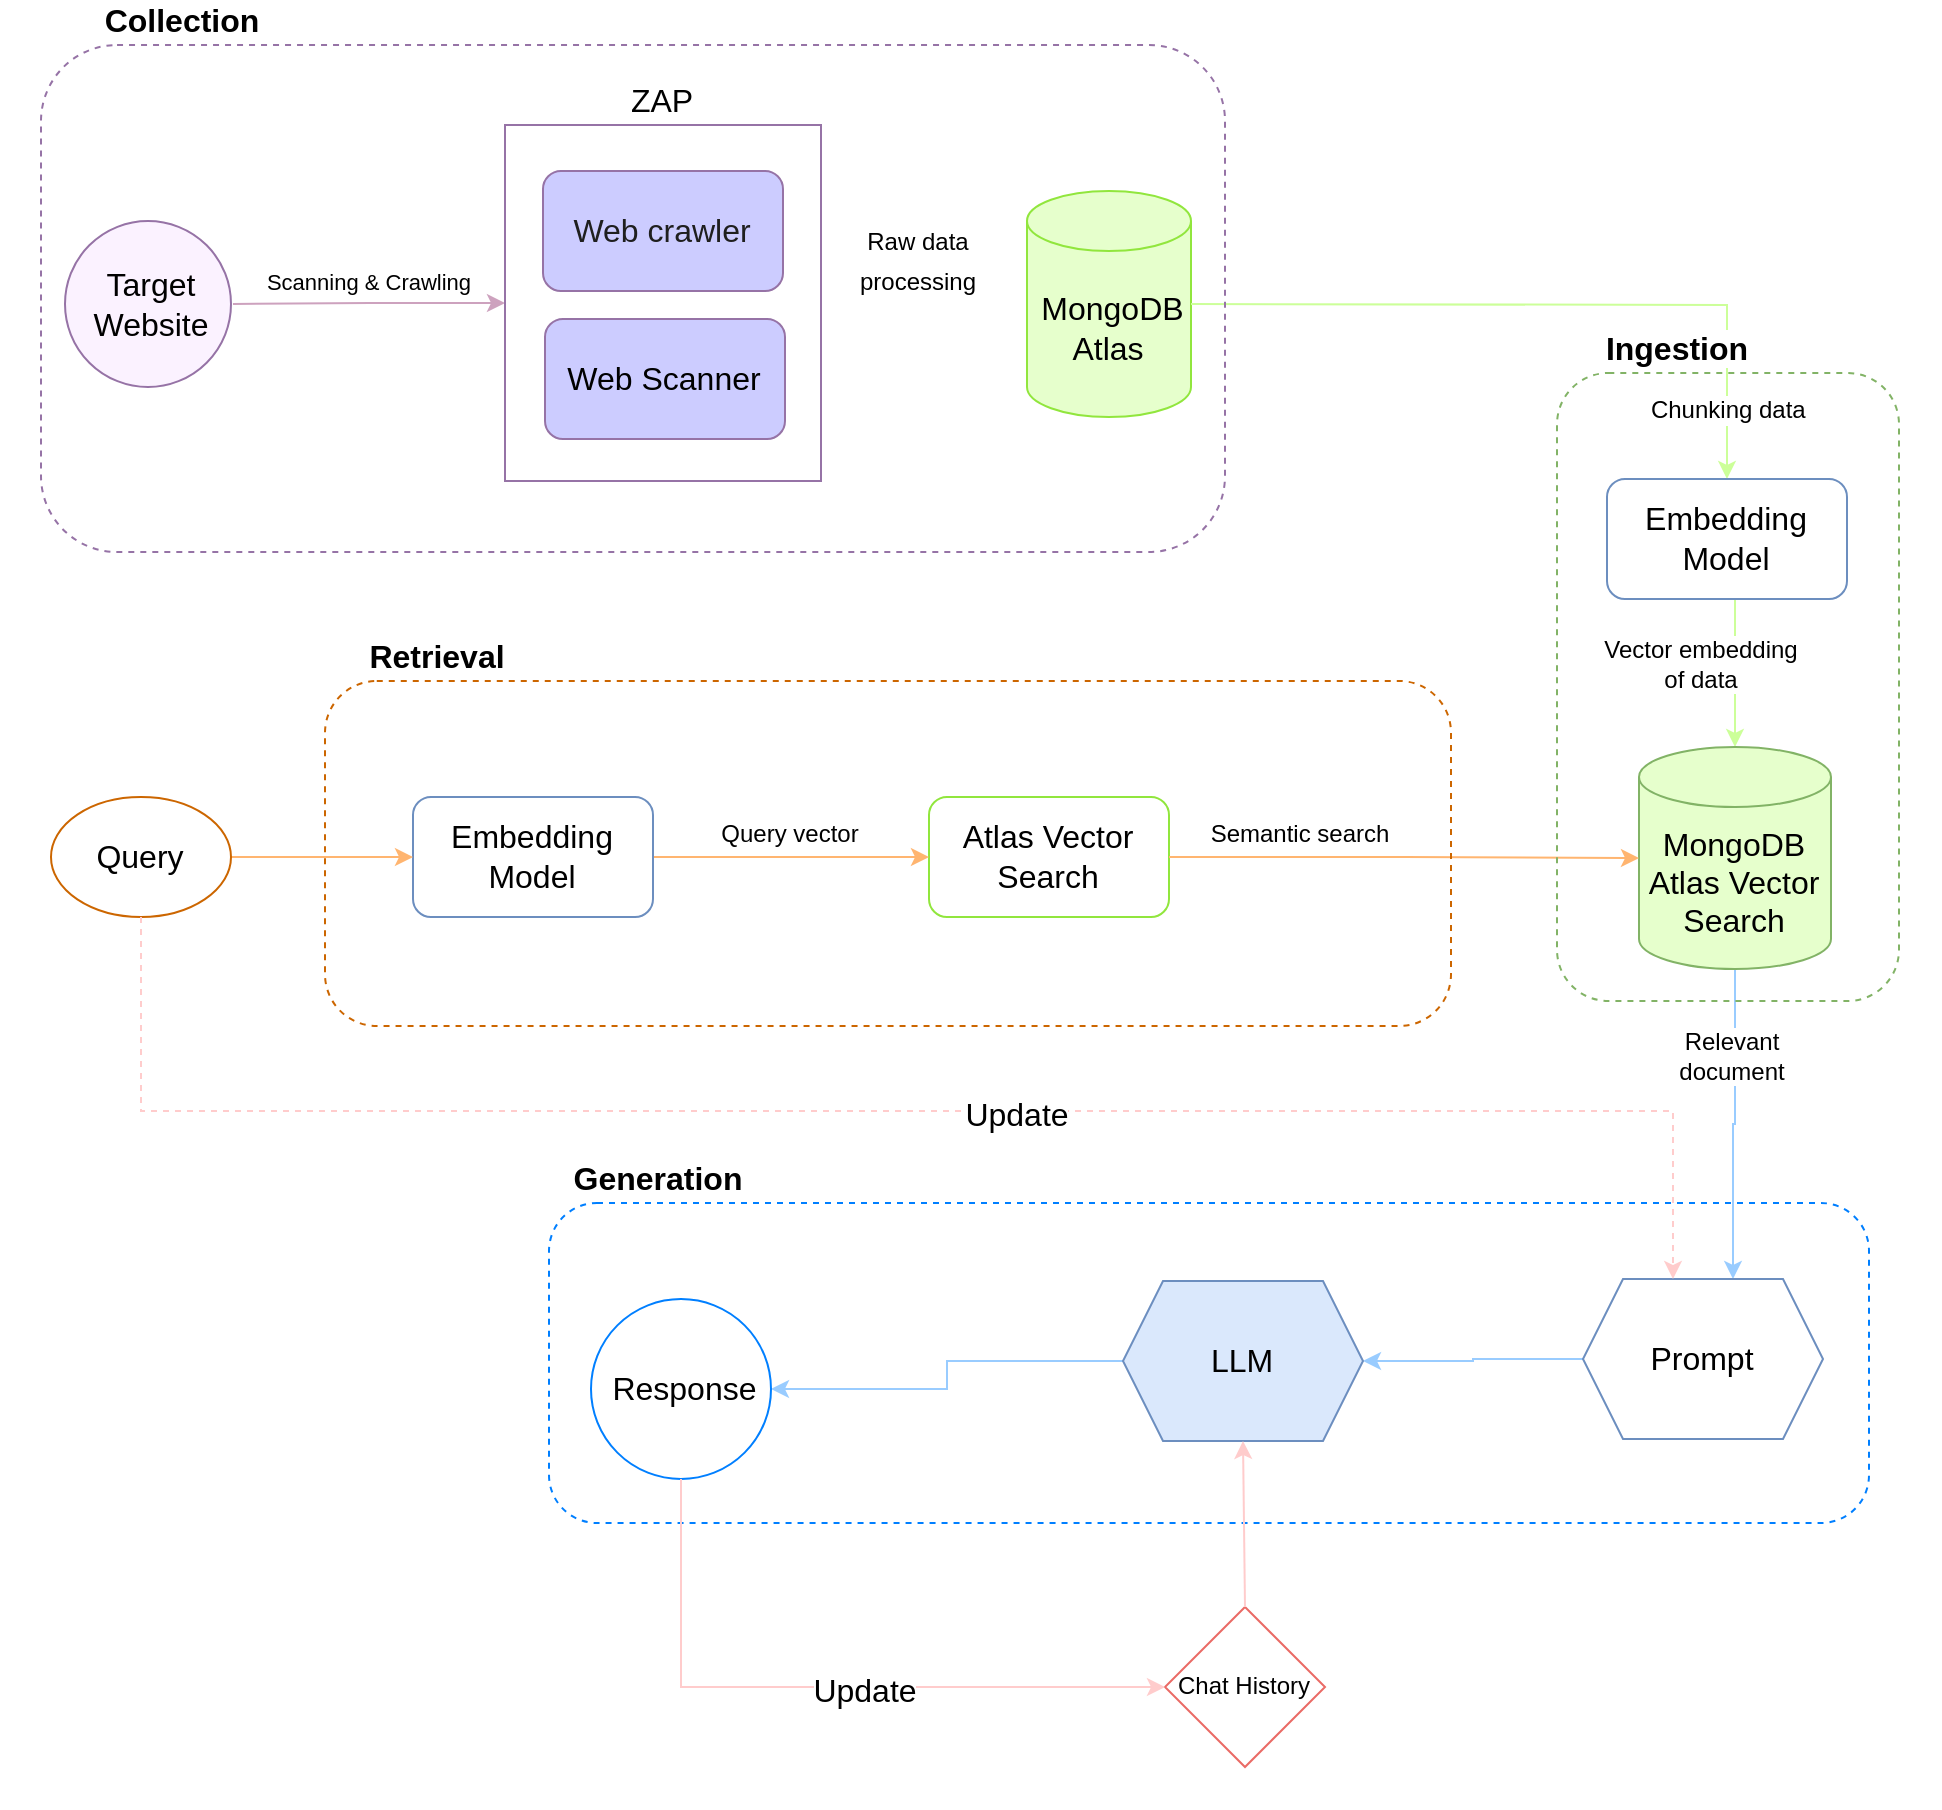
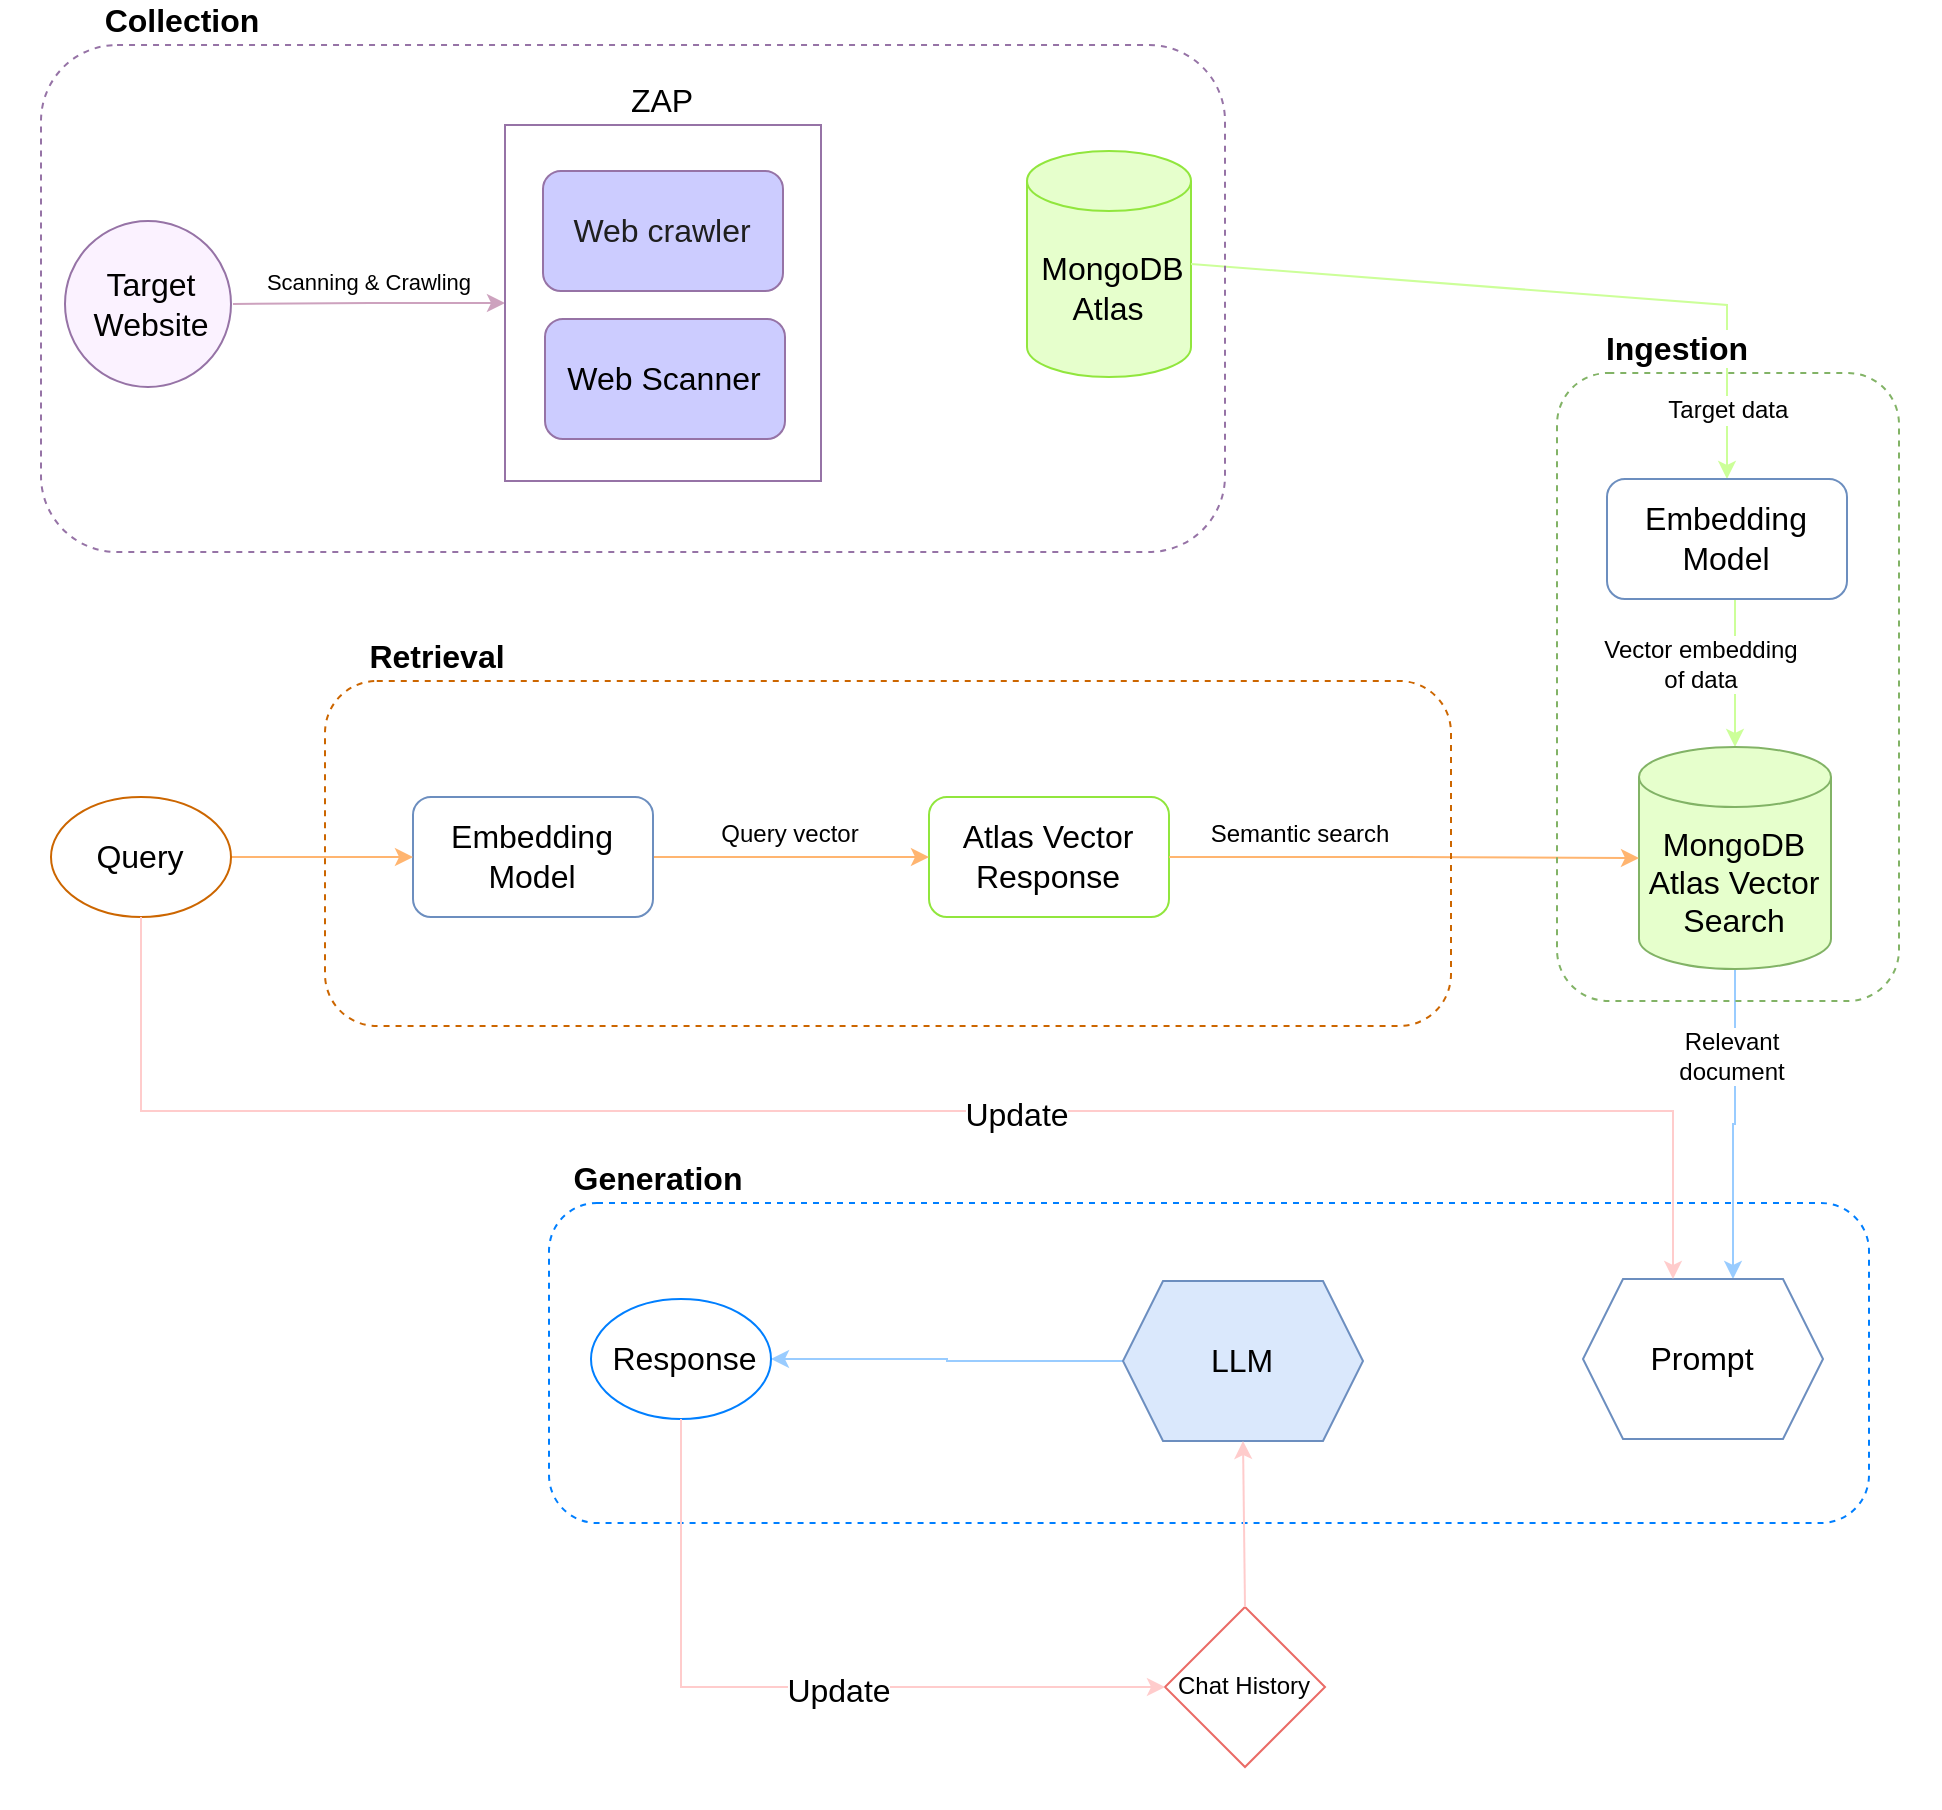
node "Raw data processing": removed
node "MongoDB Atlas": moved (1109, 304) -> (1109, 264)
node "Chunking data": label "Chunking data" -> "Target data"
node "Atlas Vector Search": label "Atlas Vector Search" -> "Atlas Vector Response"
edge "Query" -> "Prompt": style dashed -> solid
edge "Prompt" -> "LLM": removed
node "Response": size 180x180 -> 180x120
